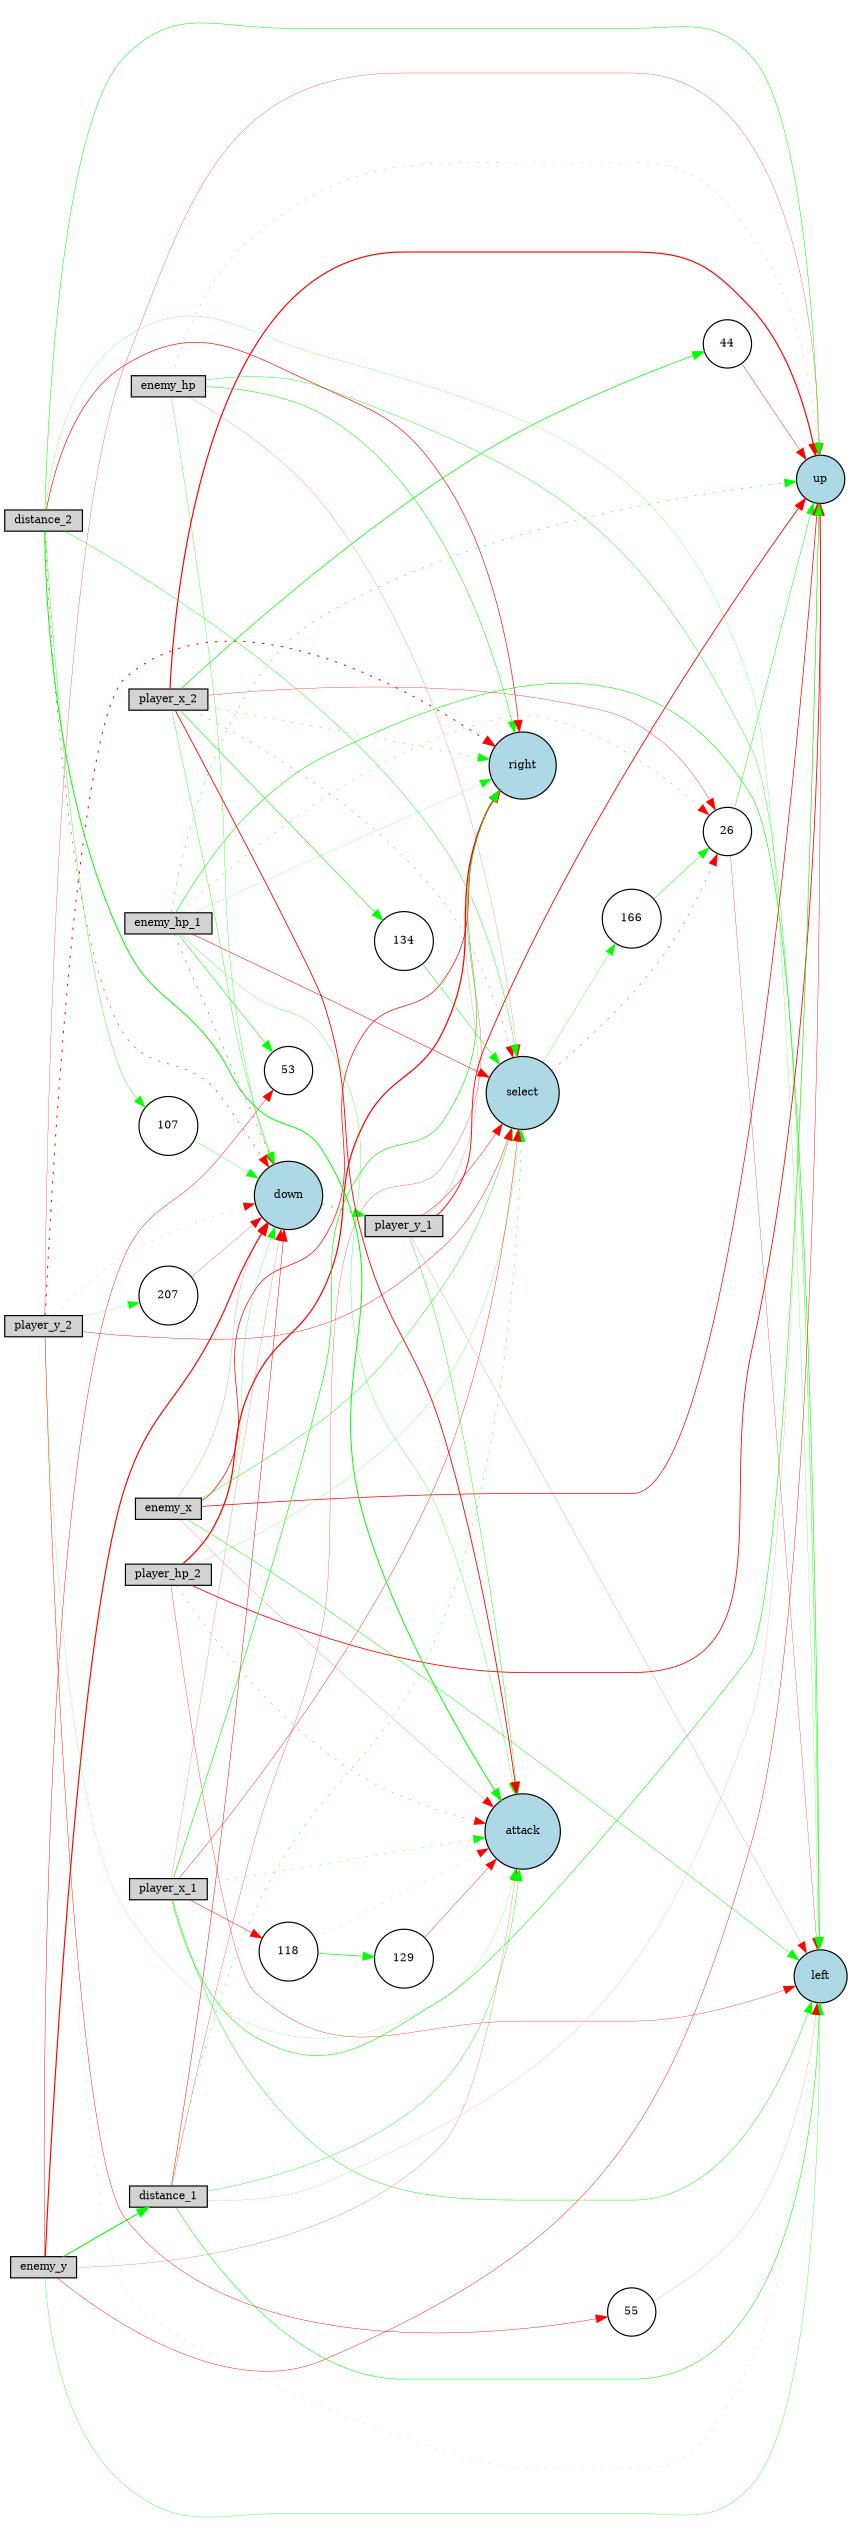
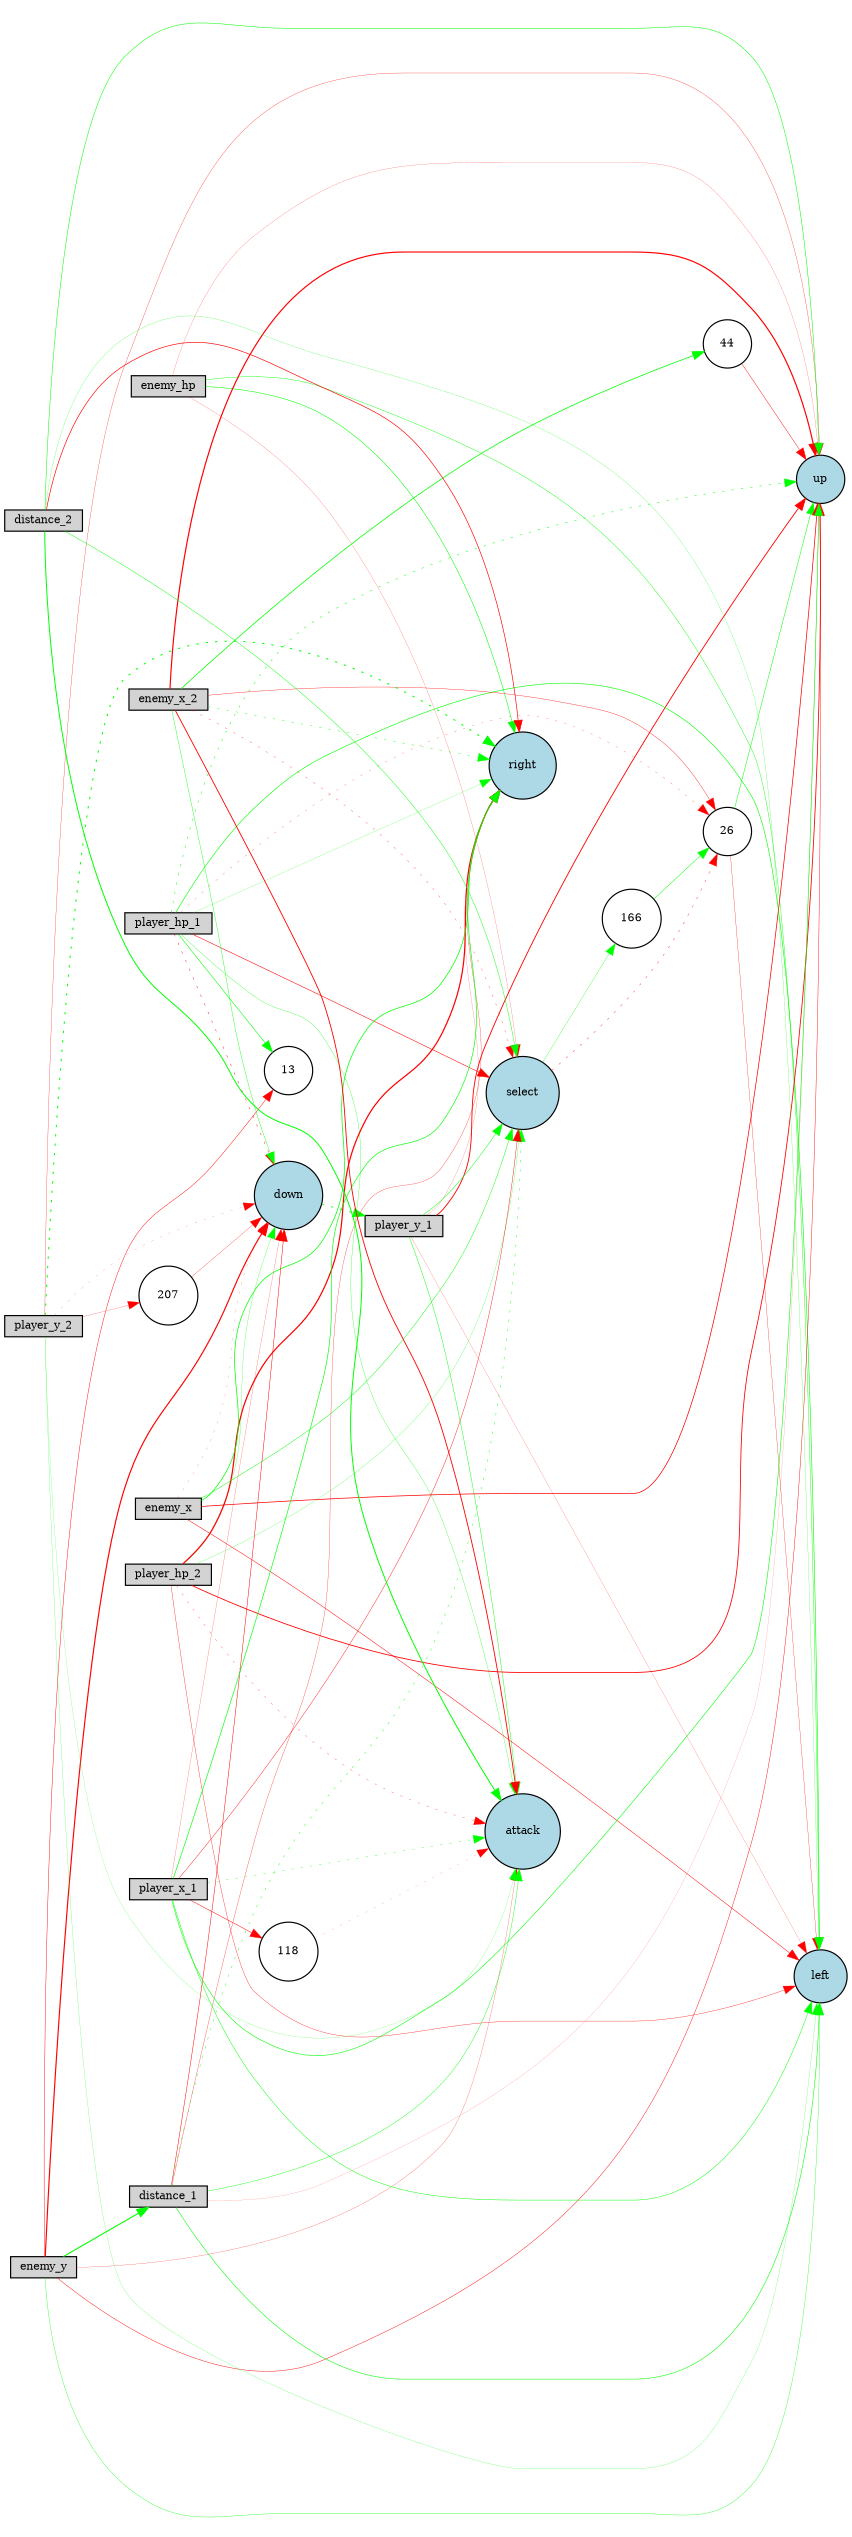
edge "enemy_hp" -> "up": style dotted -> solid
node "player_x_2": label "player_x_2" -> "enemy_x_2"
edge "enemy_hp" -> "down": removed
edge "player_y_2" -> "right": color red -> green
node "enemy_hp_1": label "enemy_hp_1" -> "player_hp_1"
node "134": removed
edge "distance_2" -> "down": removed
node "53": label "53" -> "13"
node "107": removed
edge "player_y_1" -> "select": color red -> green
edge "enemy_x" -> "right": color red -> green
edge "player_y_2" -> "207": color green -> red
edge "player_y_2" -> "select": removed
edge "enemy_x" -> "down": style solid -> dotted
edge "enemy_x" -> "attack": removed
edge "enemy_x" -> "left": color green -> red
node "129": removed
node "55": removed
edge "player_y_2" -> "left": style dotted -> solid
